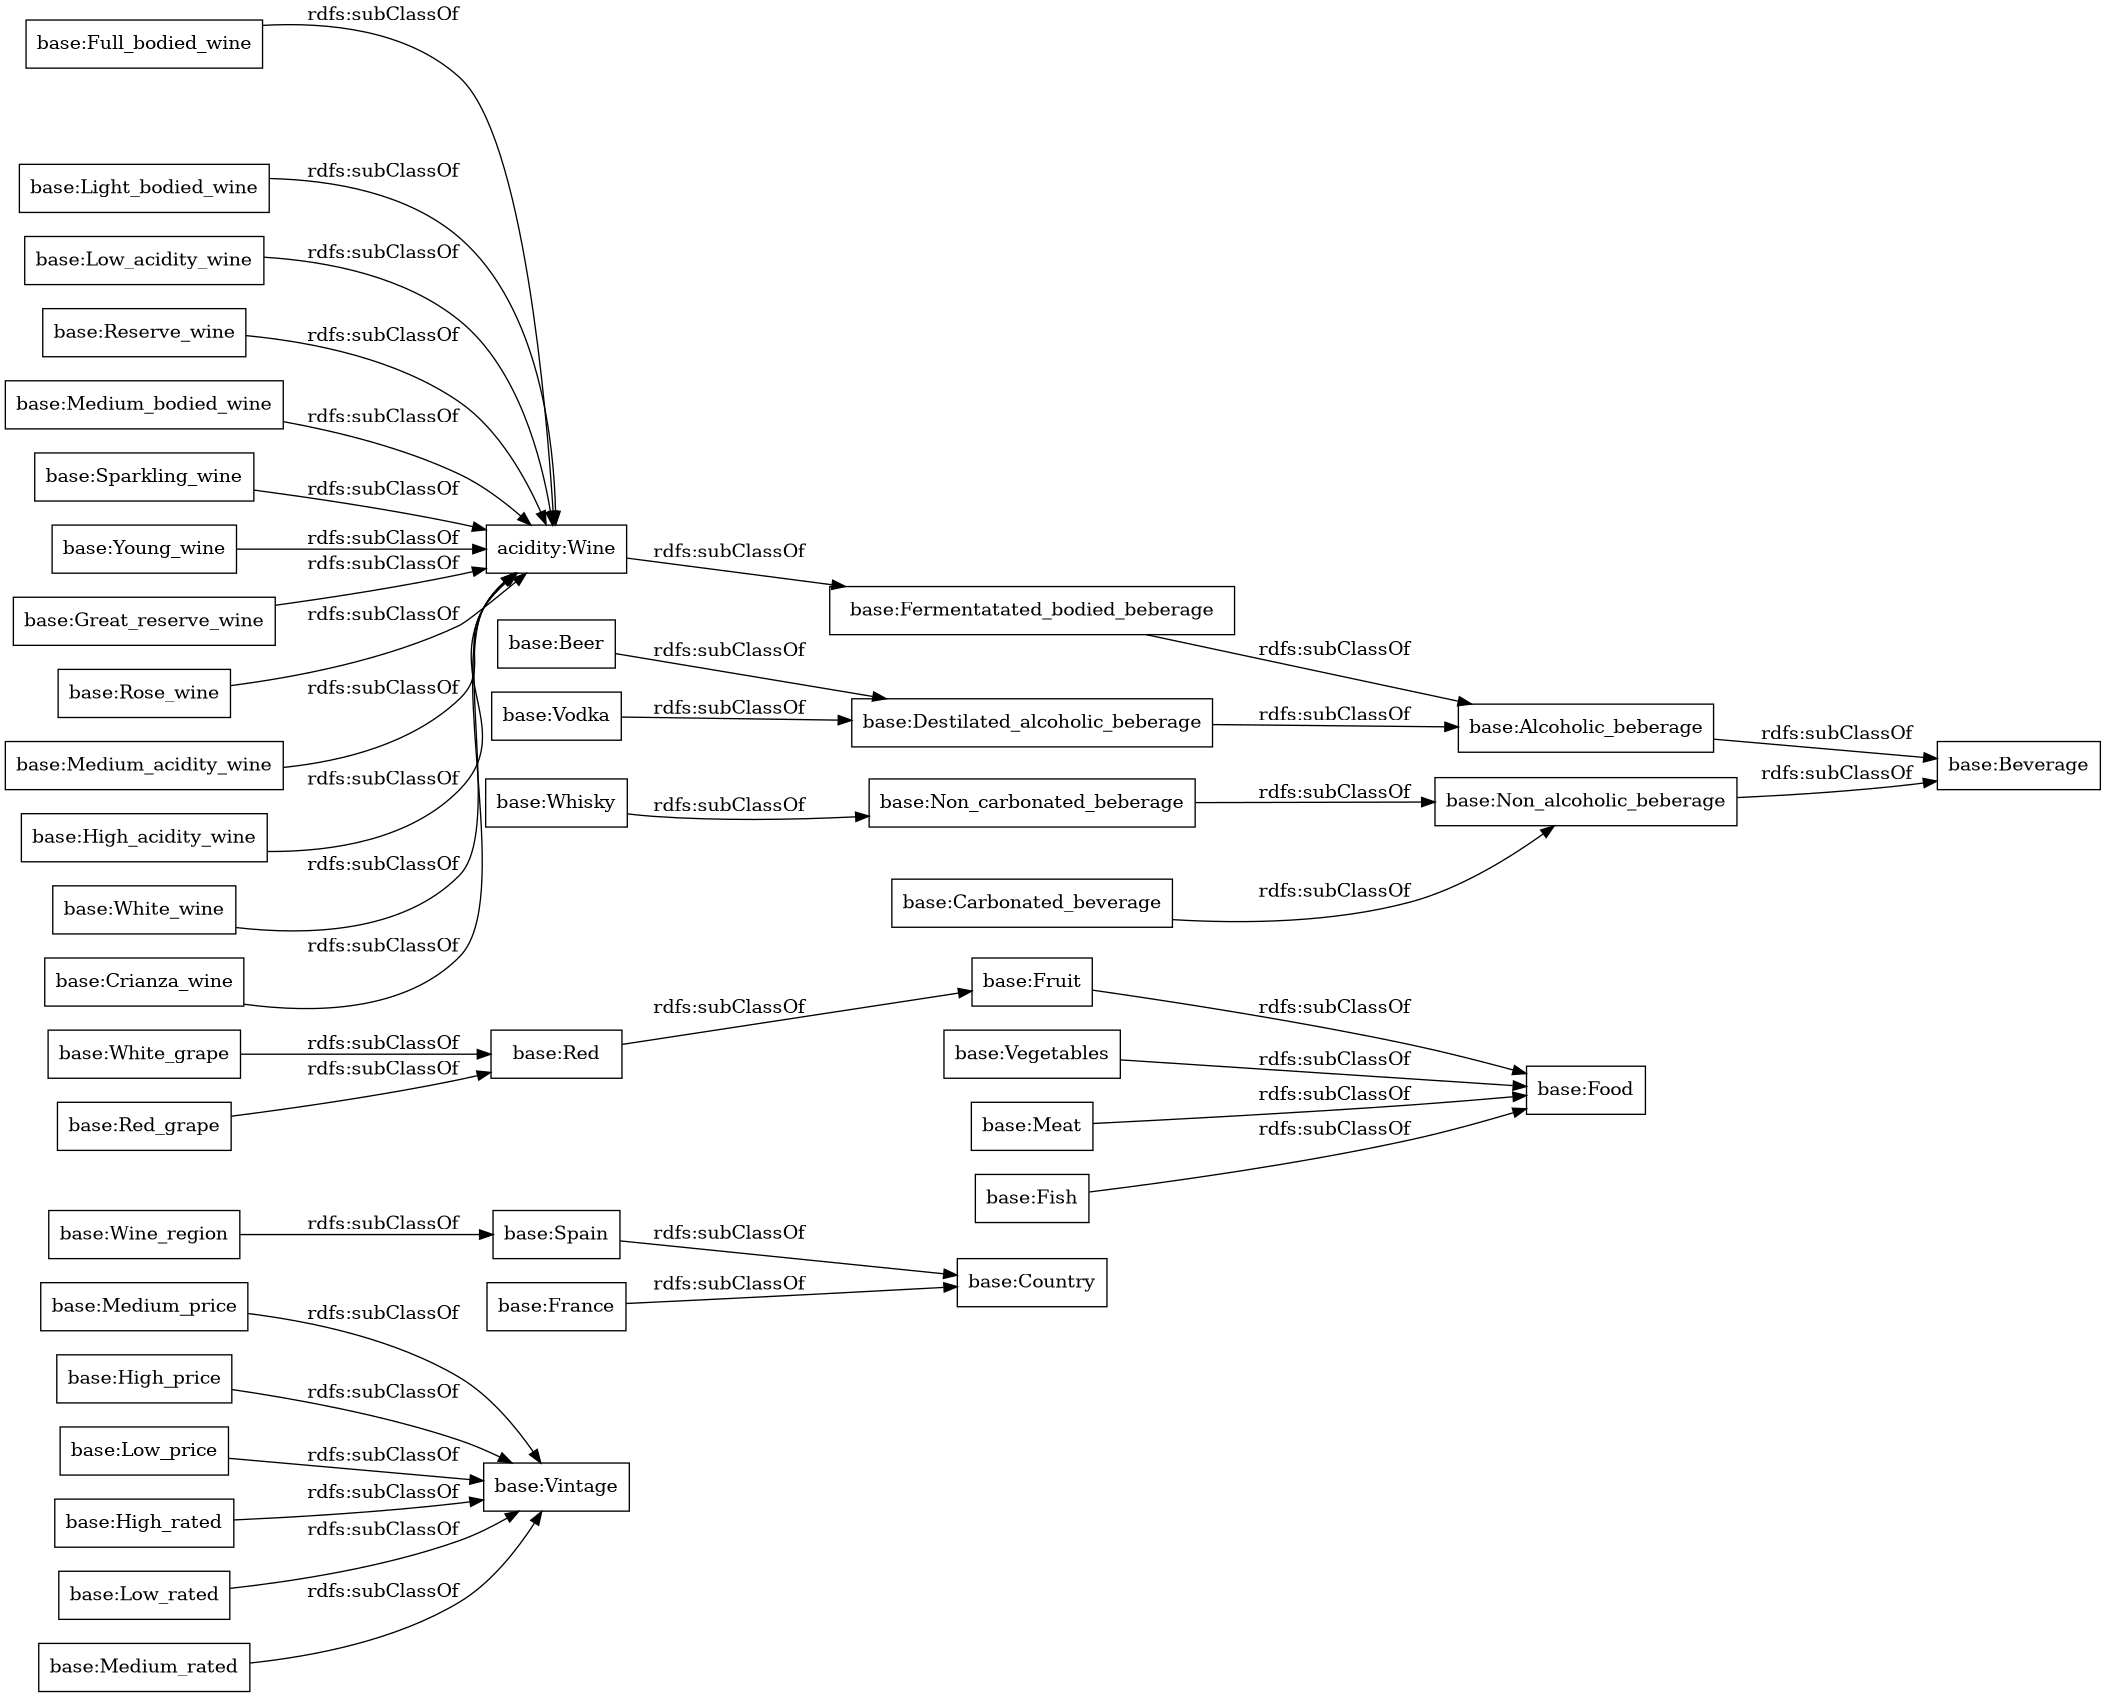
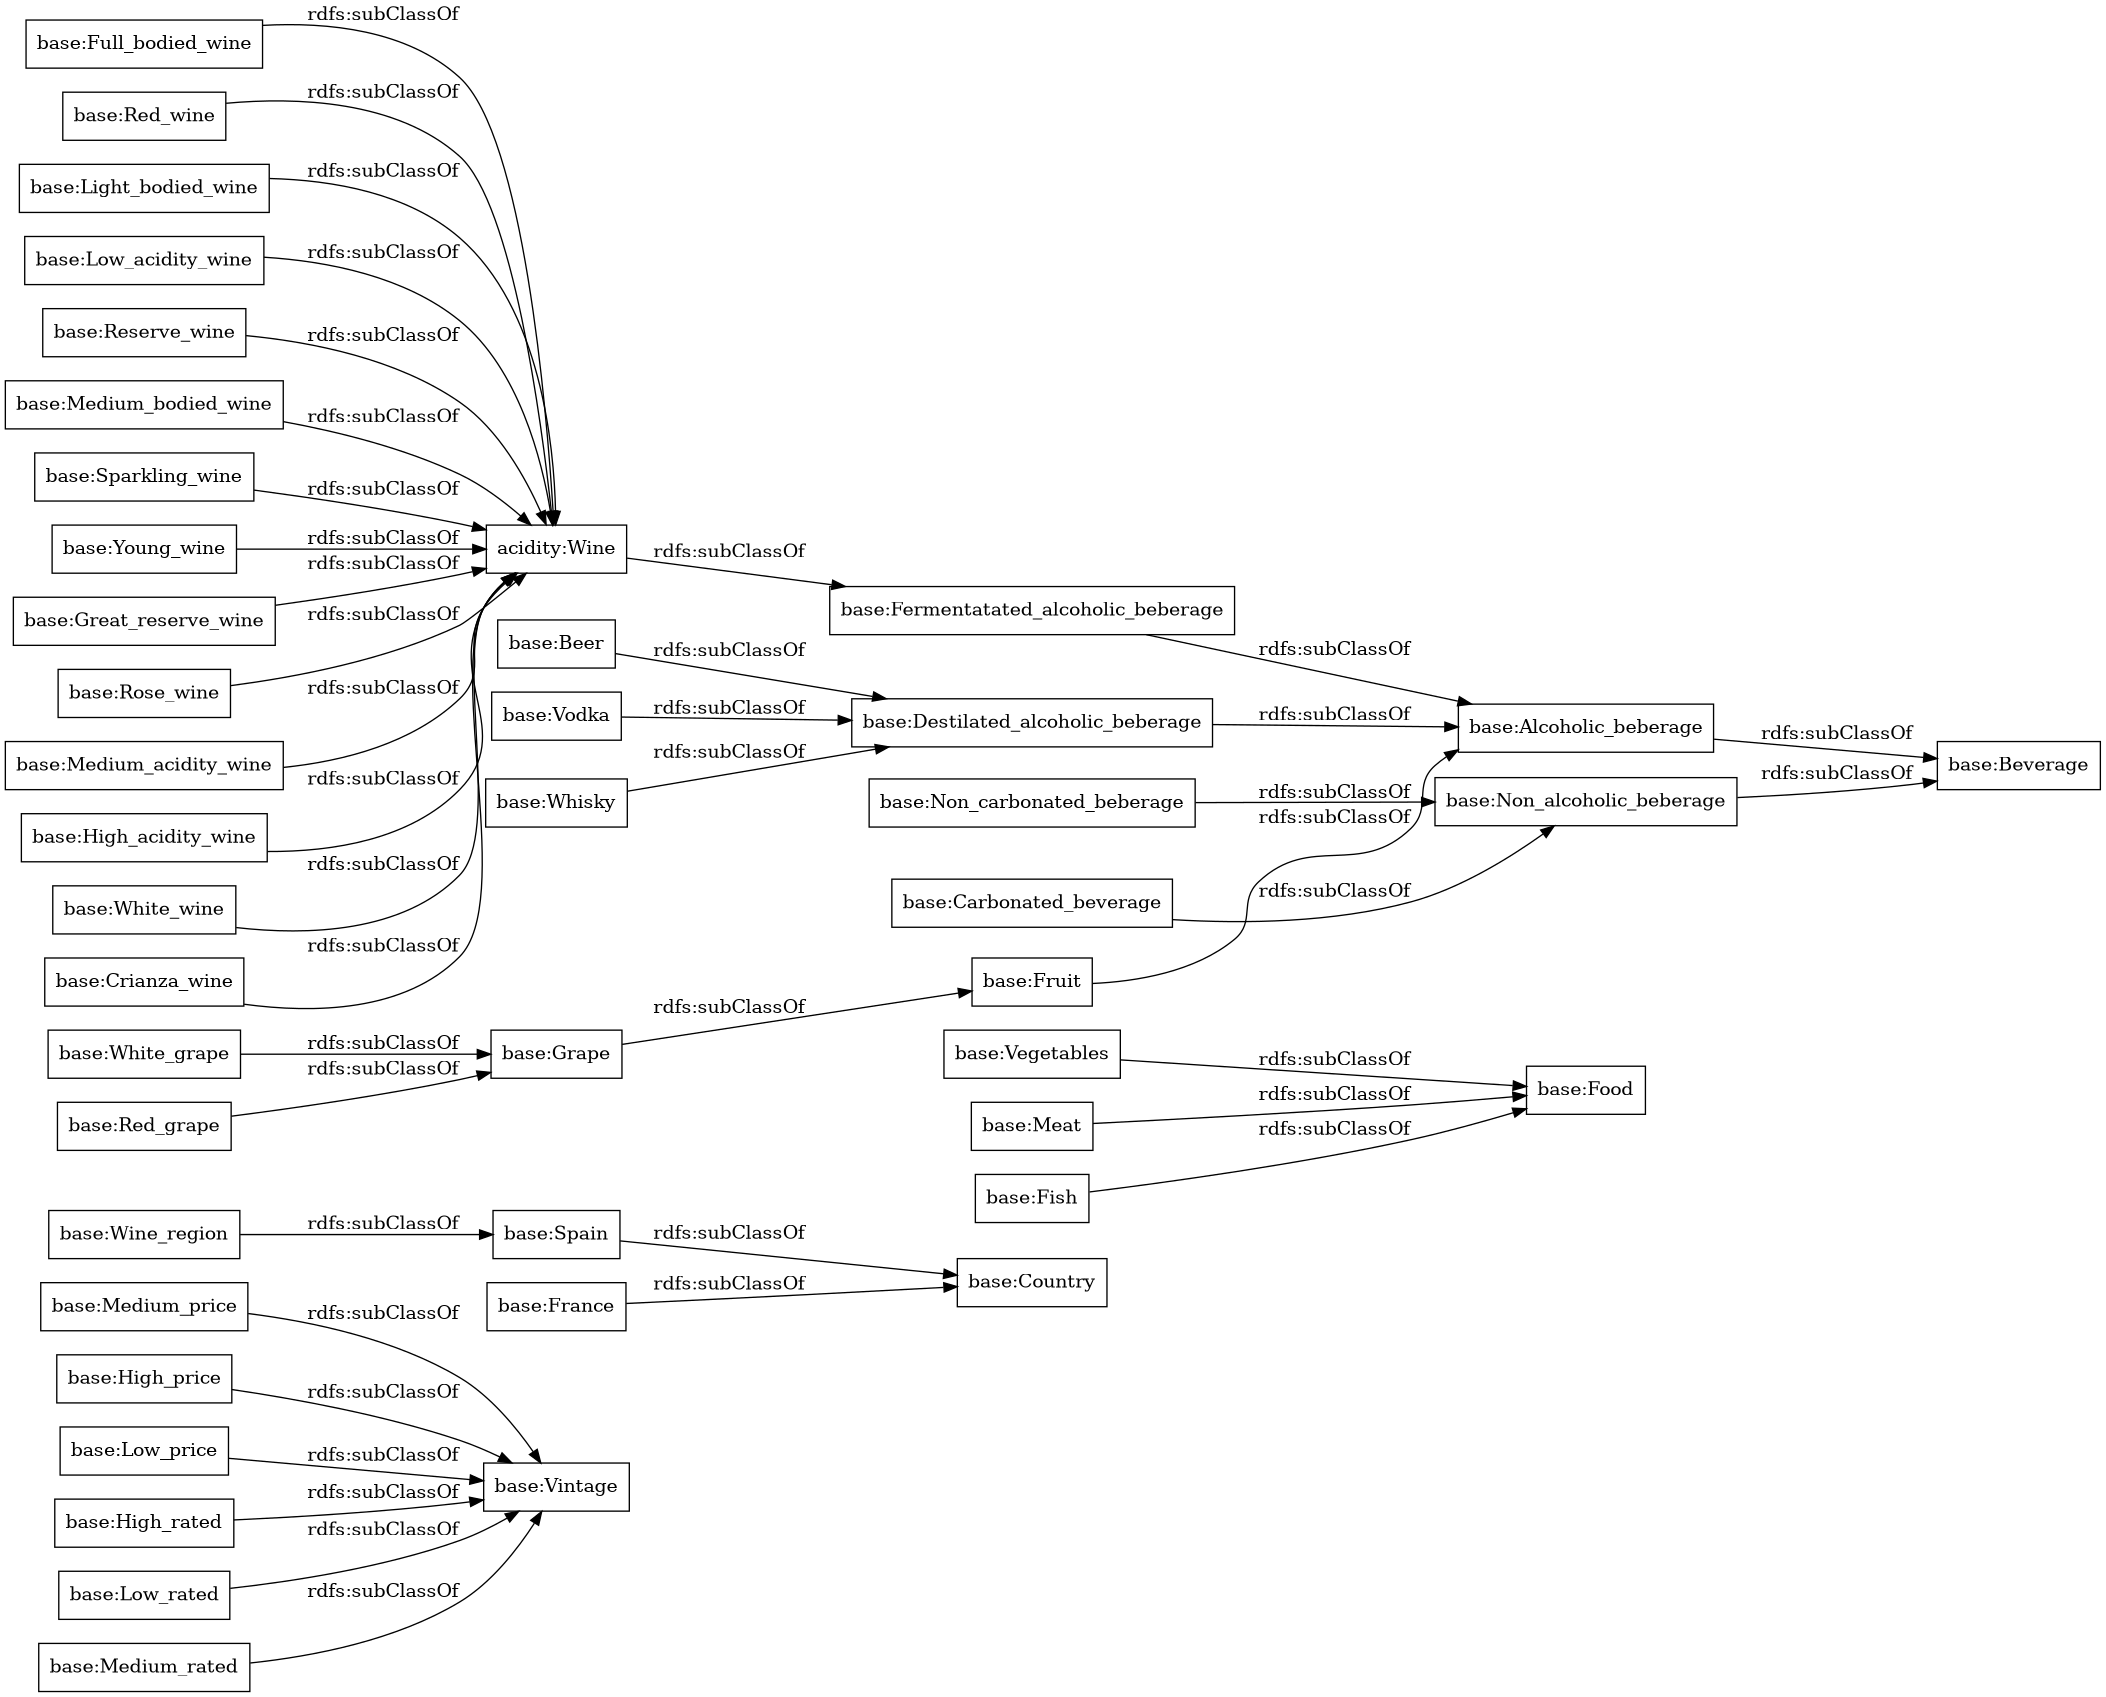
node "base:Red_wine": added
node "base:Fermentatated_bodied_beberage": label "base:Fermentatated_bodied_beberage" -> "base:Fermentatated_alcoholic_beberage"
edge "base:Whisky" -> "base:Non_carbonated_beberage": now "base:Whisky" -> "base:Destilated_alcoholic_beberage"
edge "base:Fruit" -> "base:Food": now "base:Fruit" -> "base:Alcoholic_beberage"
node "base:Red": label "base:Red" -> "base:Grape"
